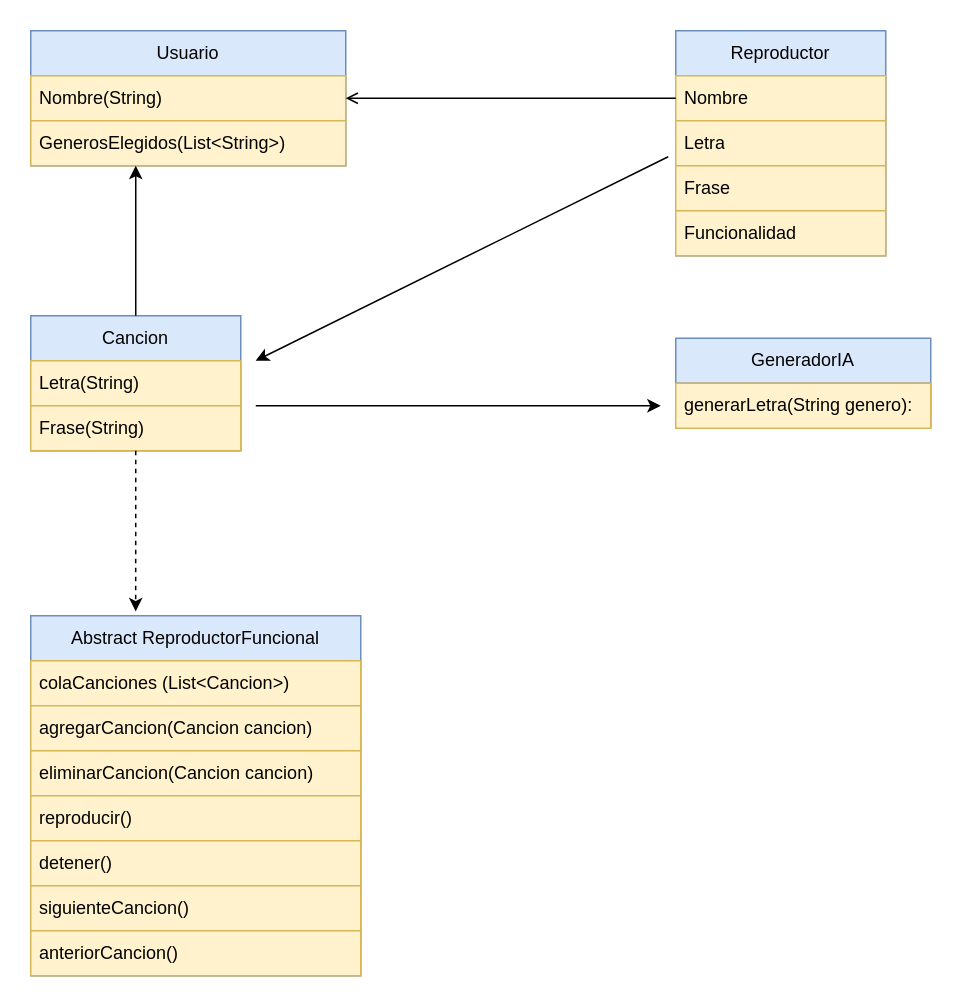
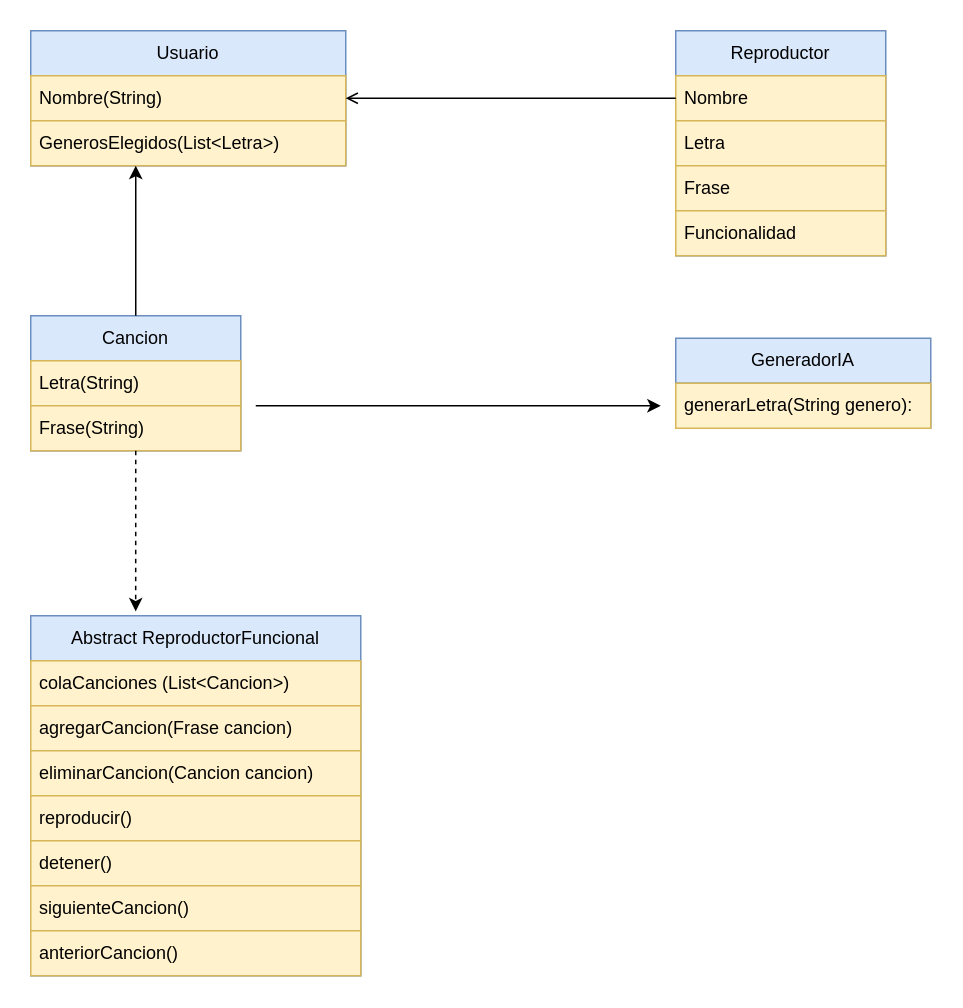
node "GenerosElegidos(List<String>)": label "GenerosElegidos(List<String>)" -> "GenerosElegidos(List<Letra>)"
edge "Frase" -> "Letra(String)": removed
node "agregarCancion(Cancion cancion)": label "agregarCancion(Cancion cancion)" -> "agregarCancion(Frase cancion)"
